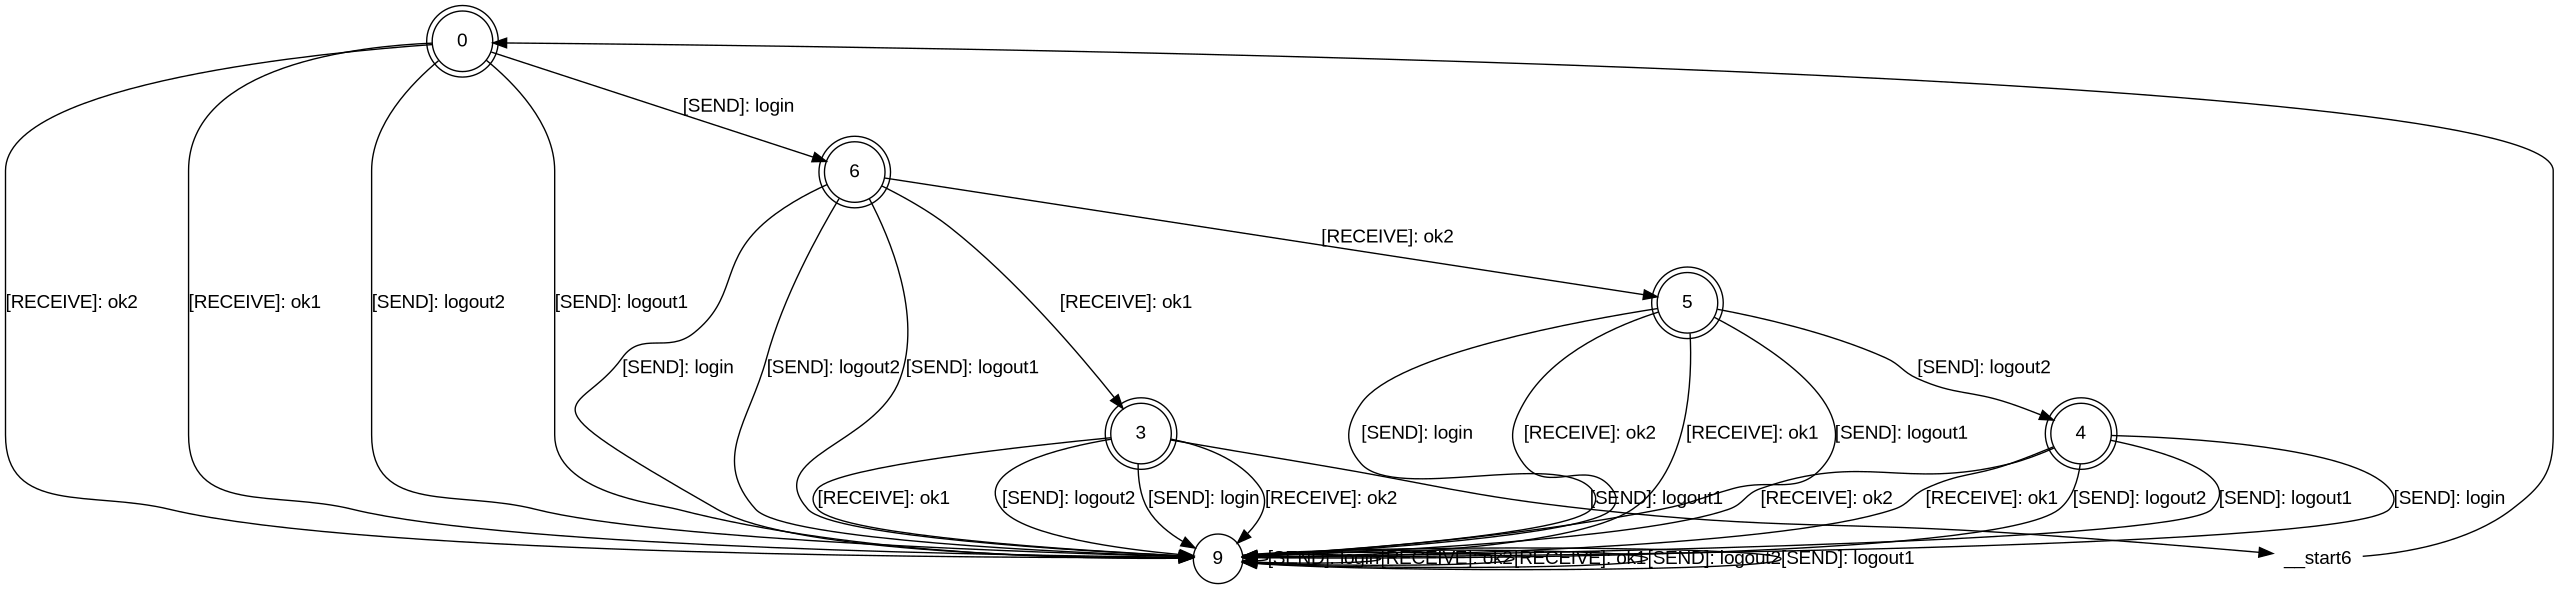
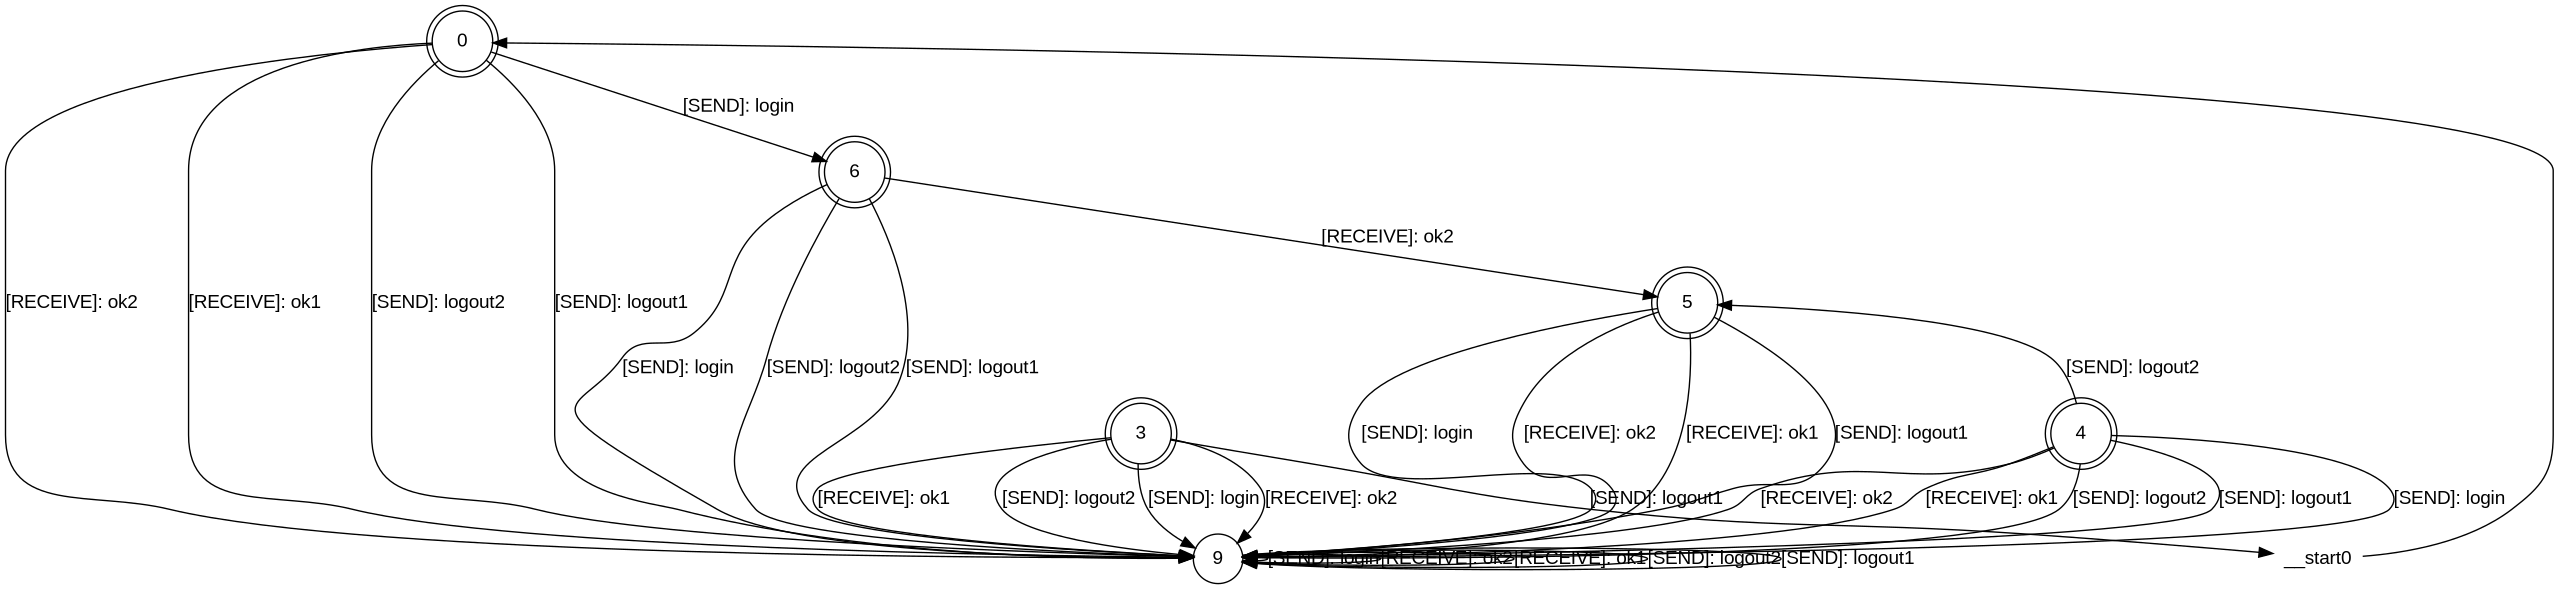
edge "6" -> "3": removed, label "[RECEIVE]: ok1"
edge "5" -> "4": reversed
node "__start6": label "__start6" -> "__start0"
